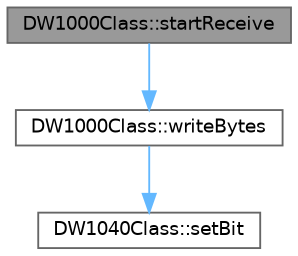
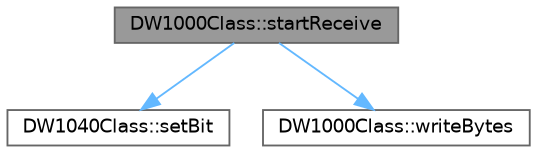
edge "DW1000Class::writeBytes" -> "DW1040Class::setBit": now "DW1000Class::startReceive" -> "DW1040Class::setBit"
